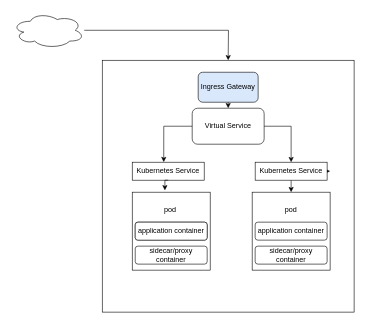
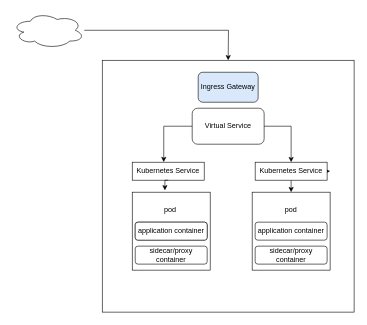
edge "Ingress Gateway" -> "Virtual Service": removed
